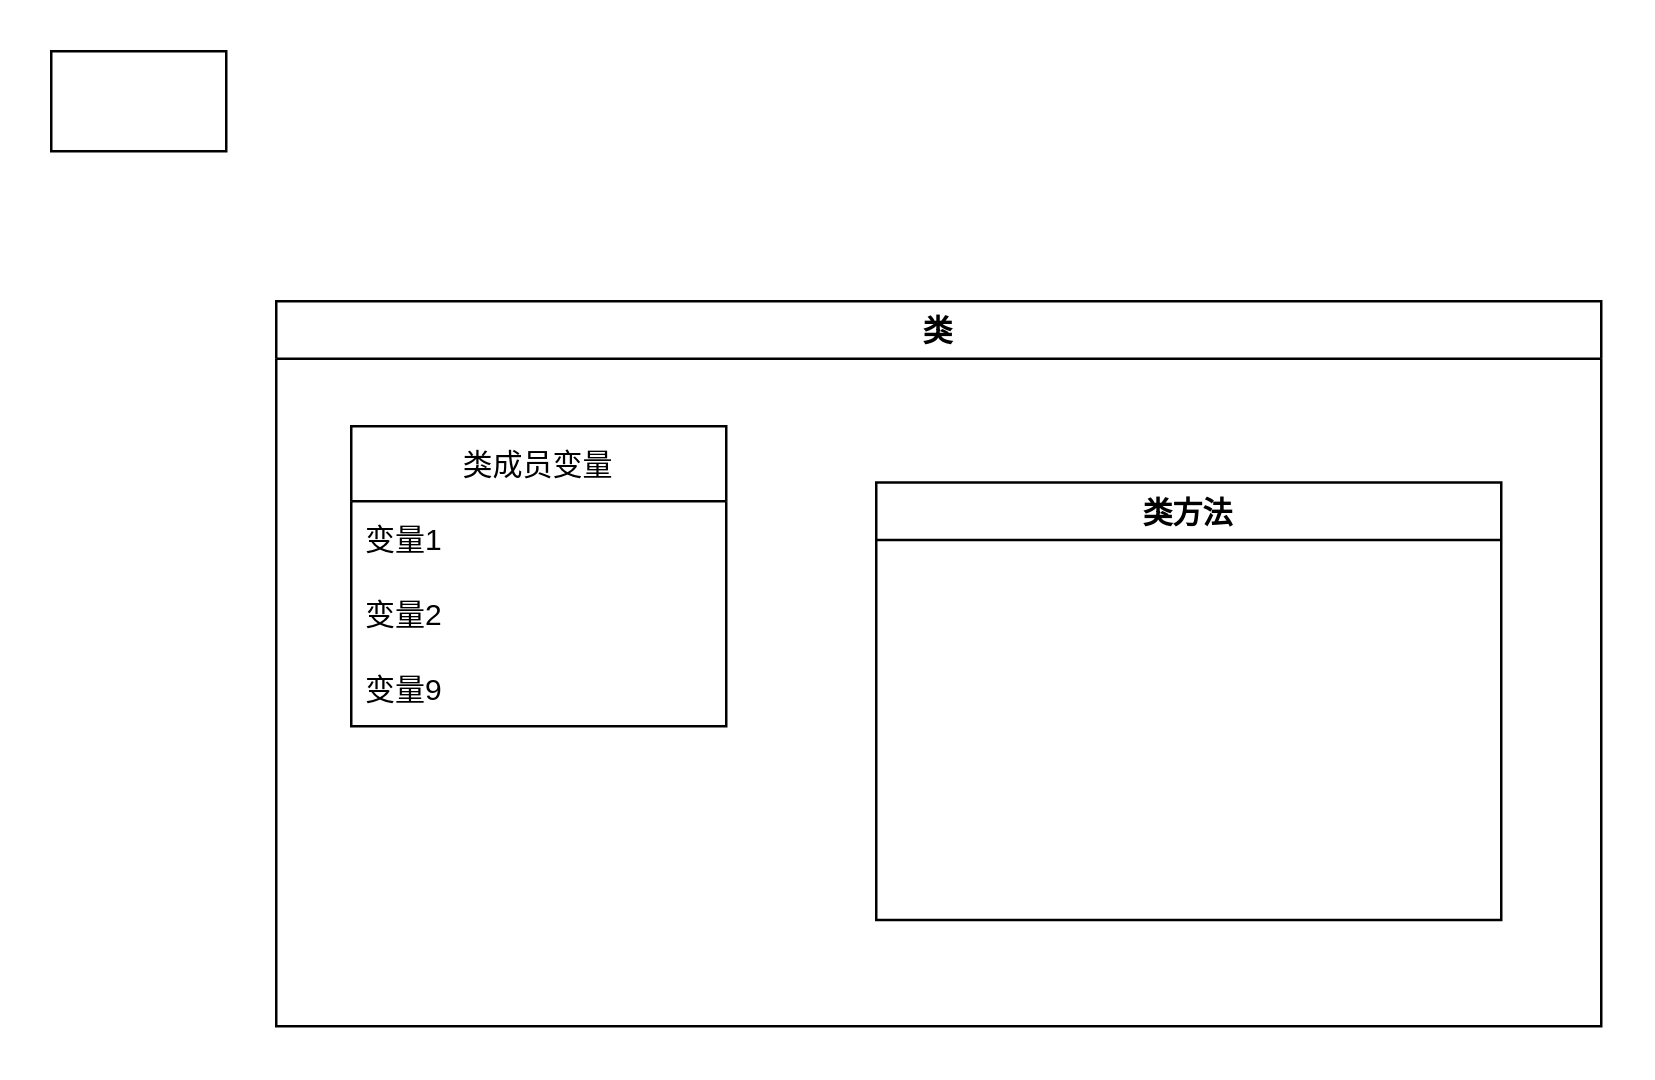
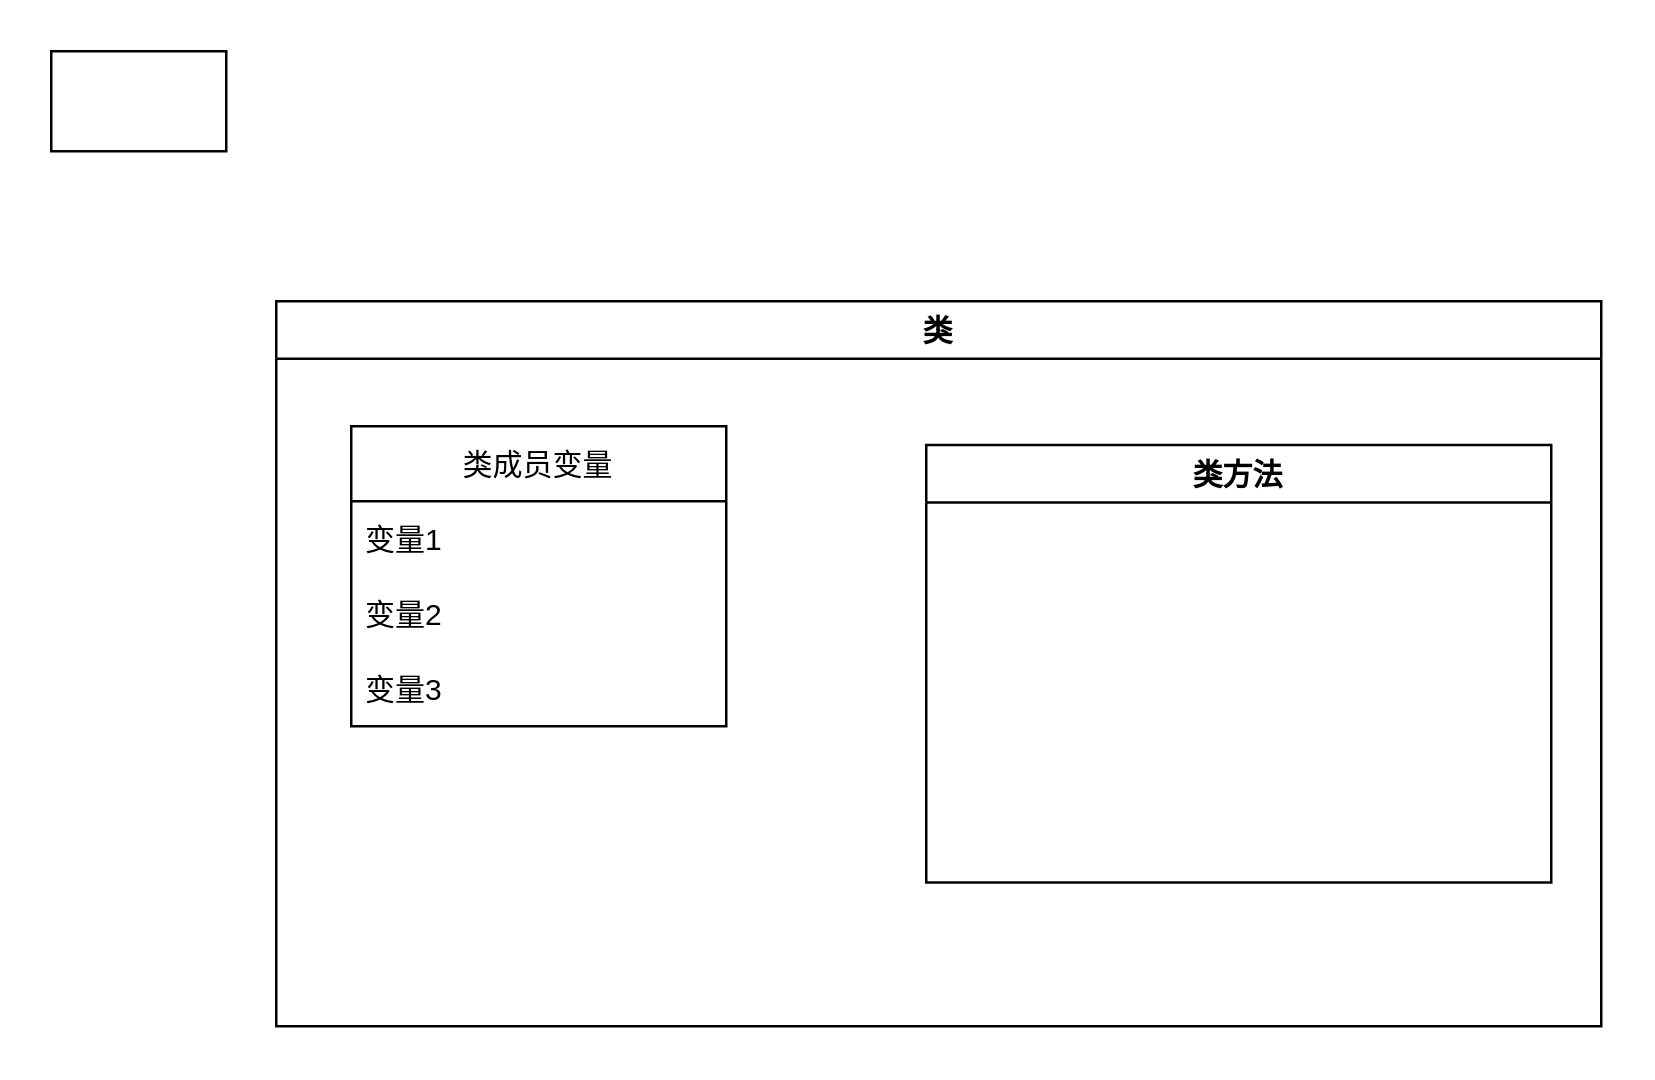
node "变量9": label "变量9" -> "变量3"
node "类方法": moved (1189, 701) -> (1239, 664)
